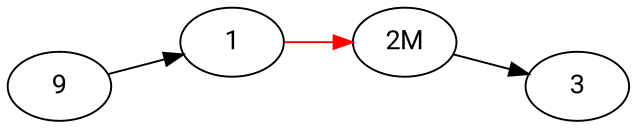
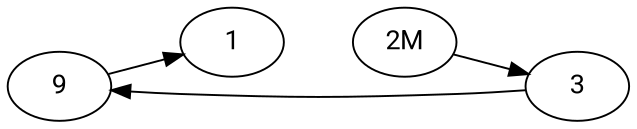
edge "1" -> "2M": removed
edge "3" -> "9": added
